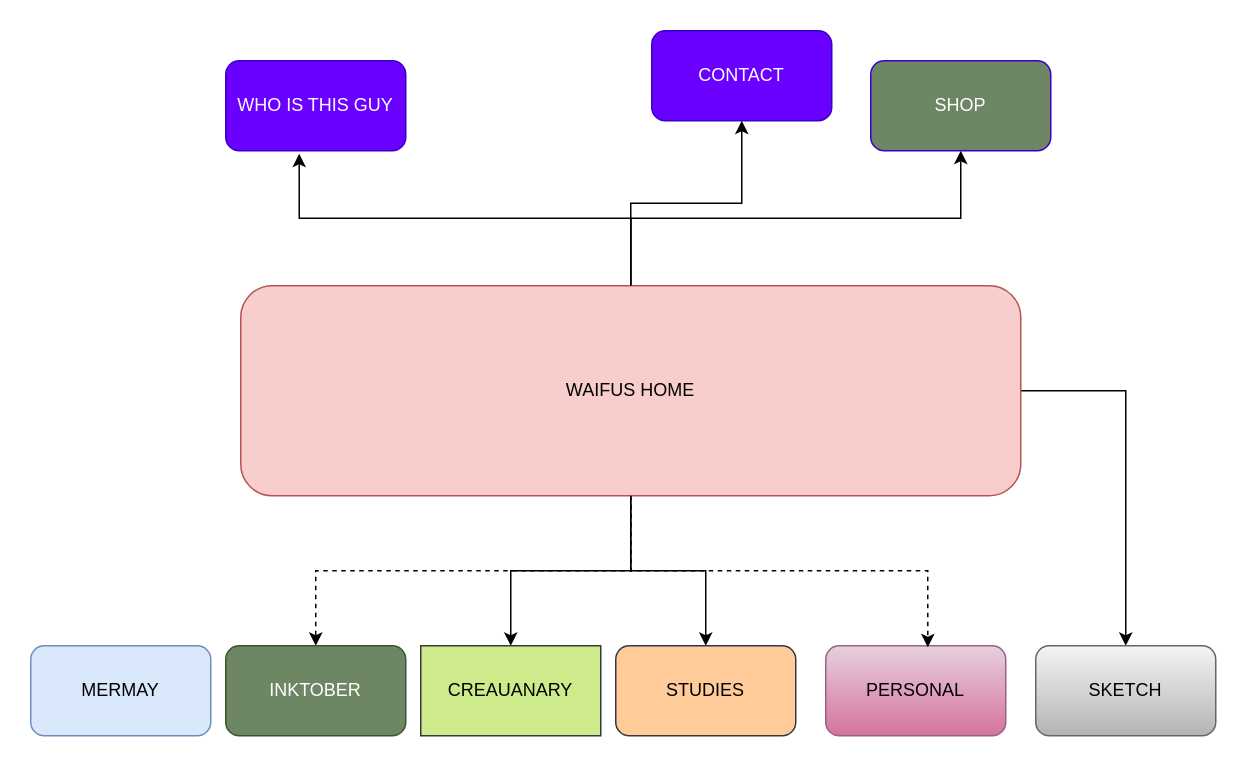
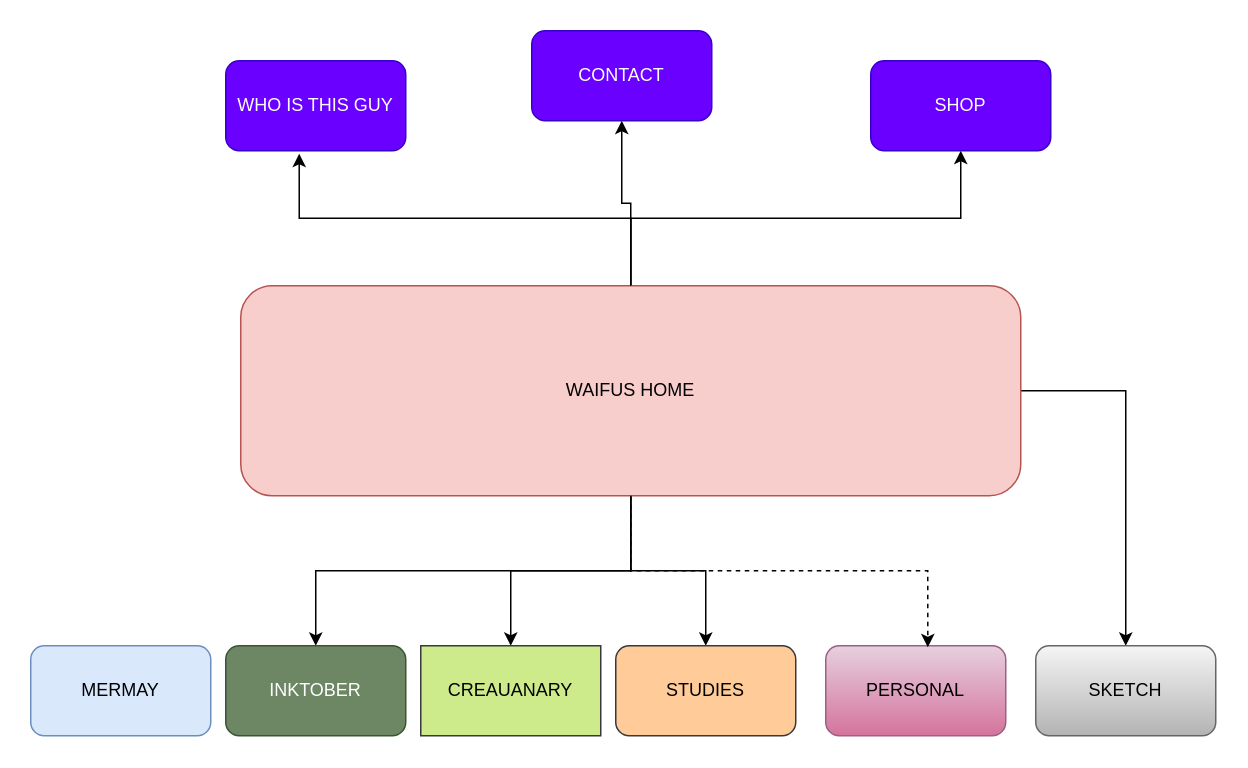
node "CONTACT": moved (742, 76) -> (622, 76)
node "SHOP": fillcolor #6d8764 -> #6a00ff
edge "WAIFUS HOME" -> "INKTOBER": style dashed -> solid
